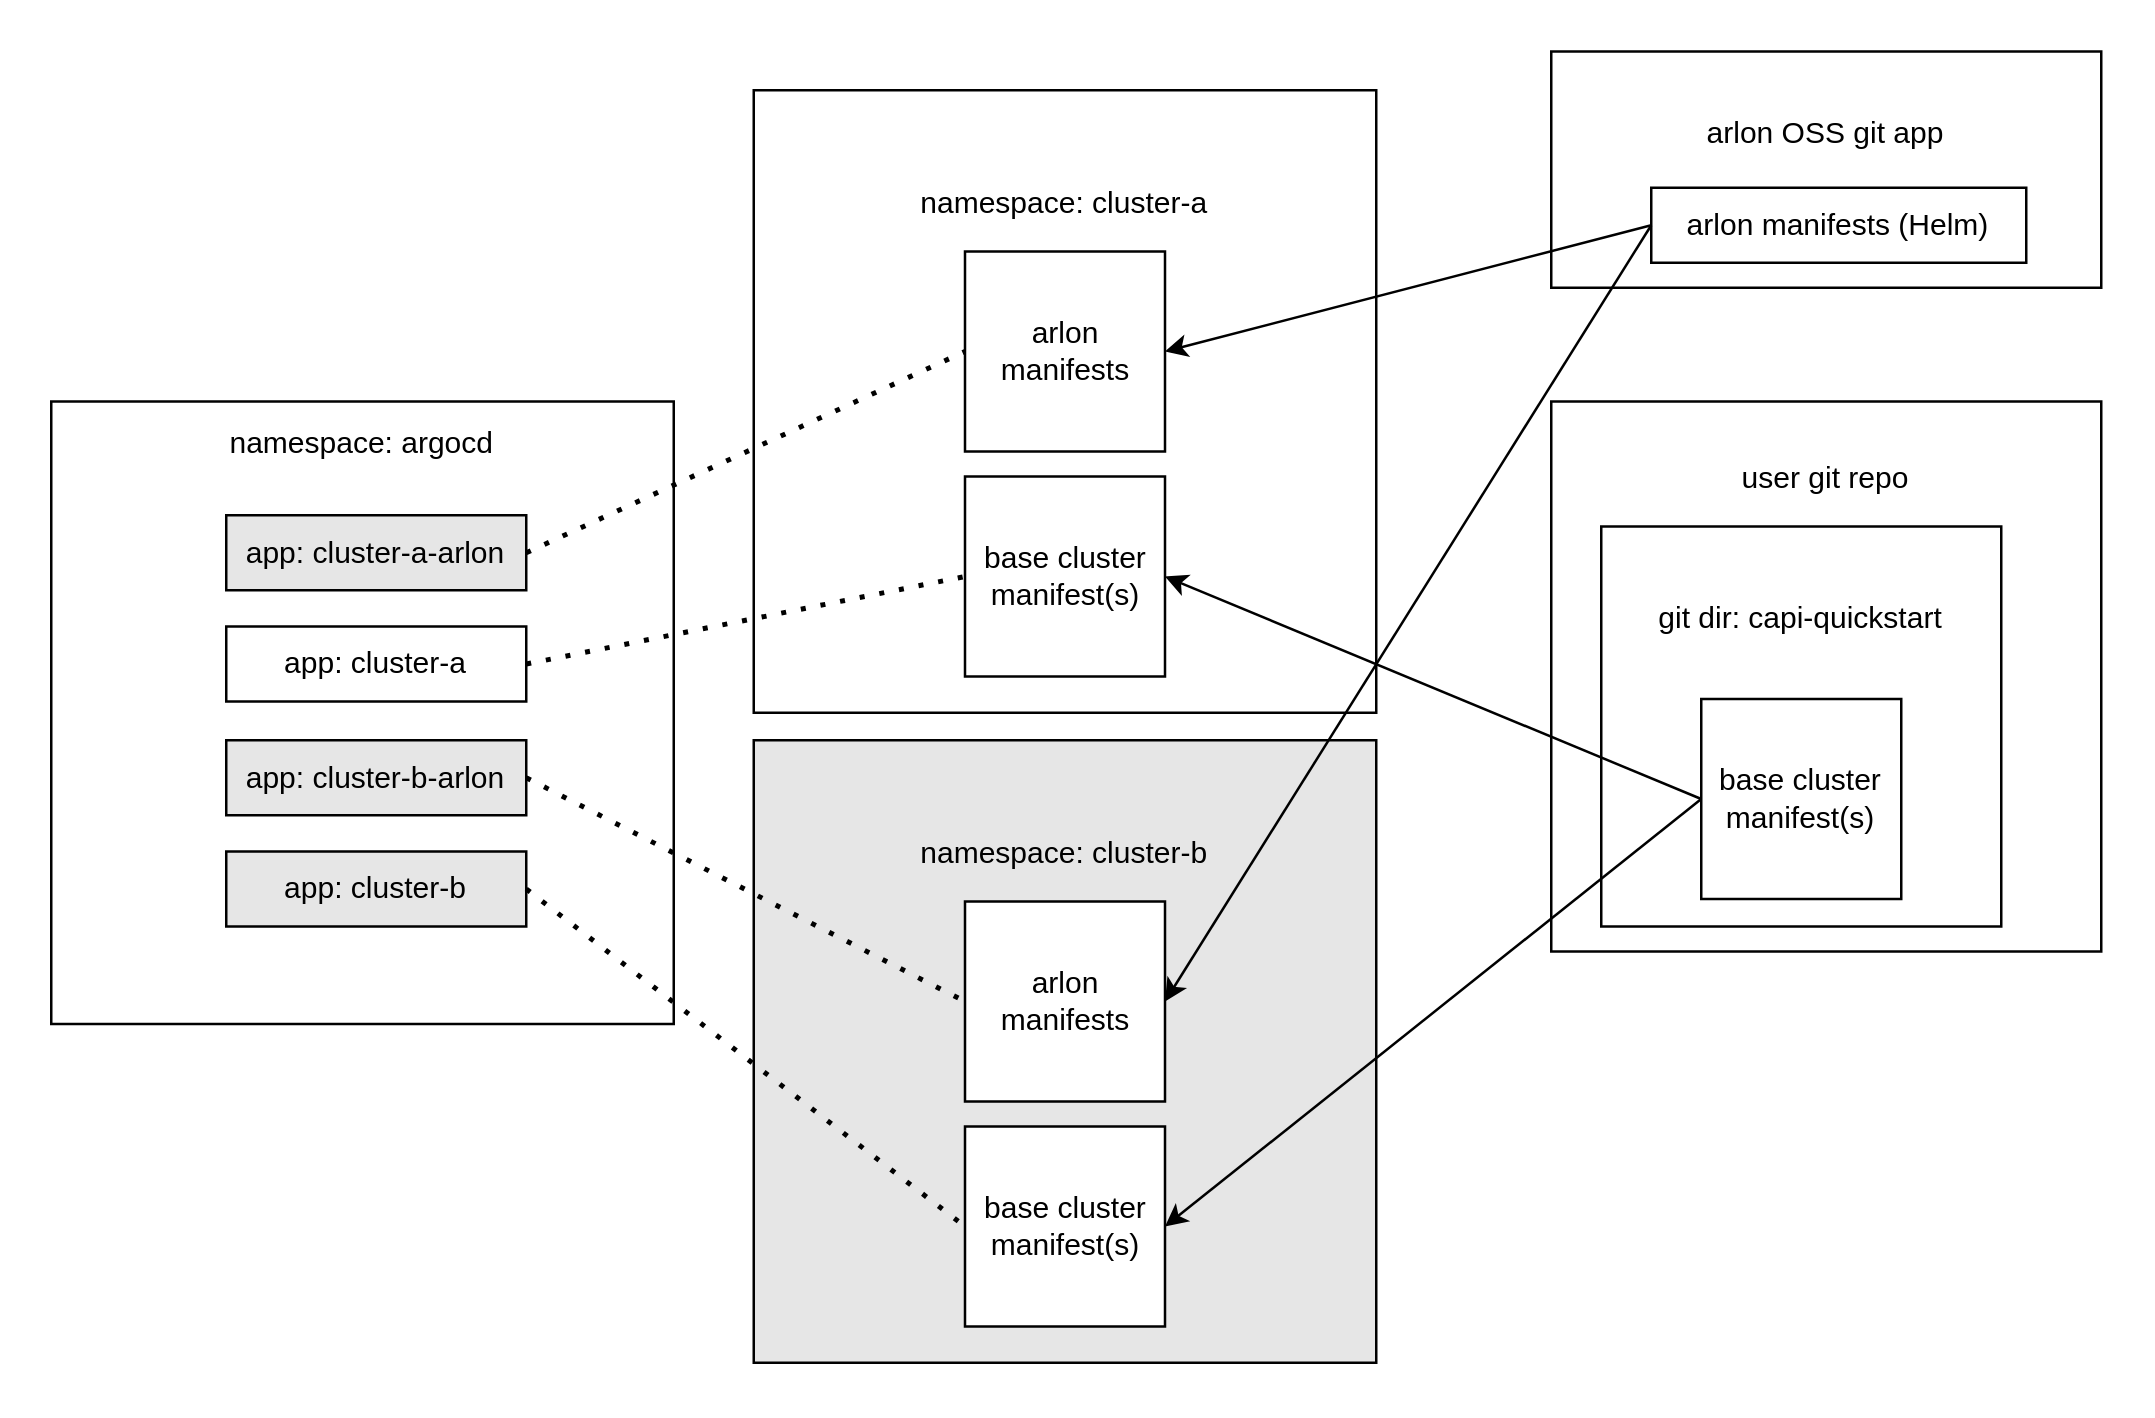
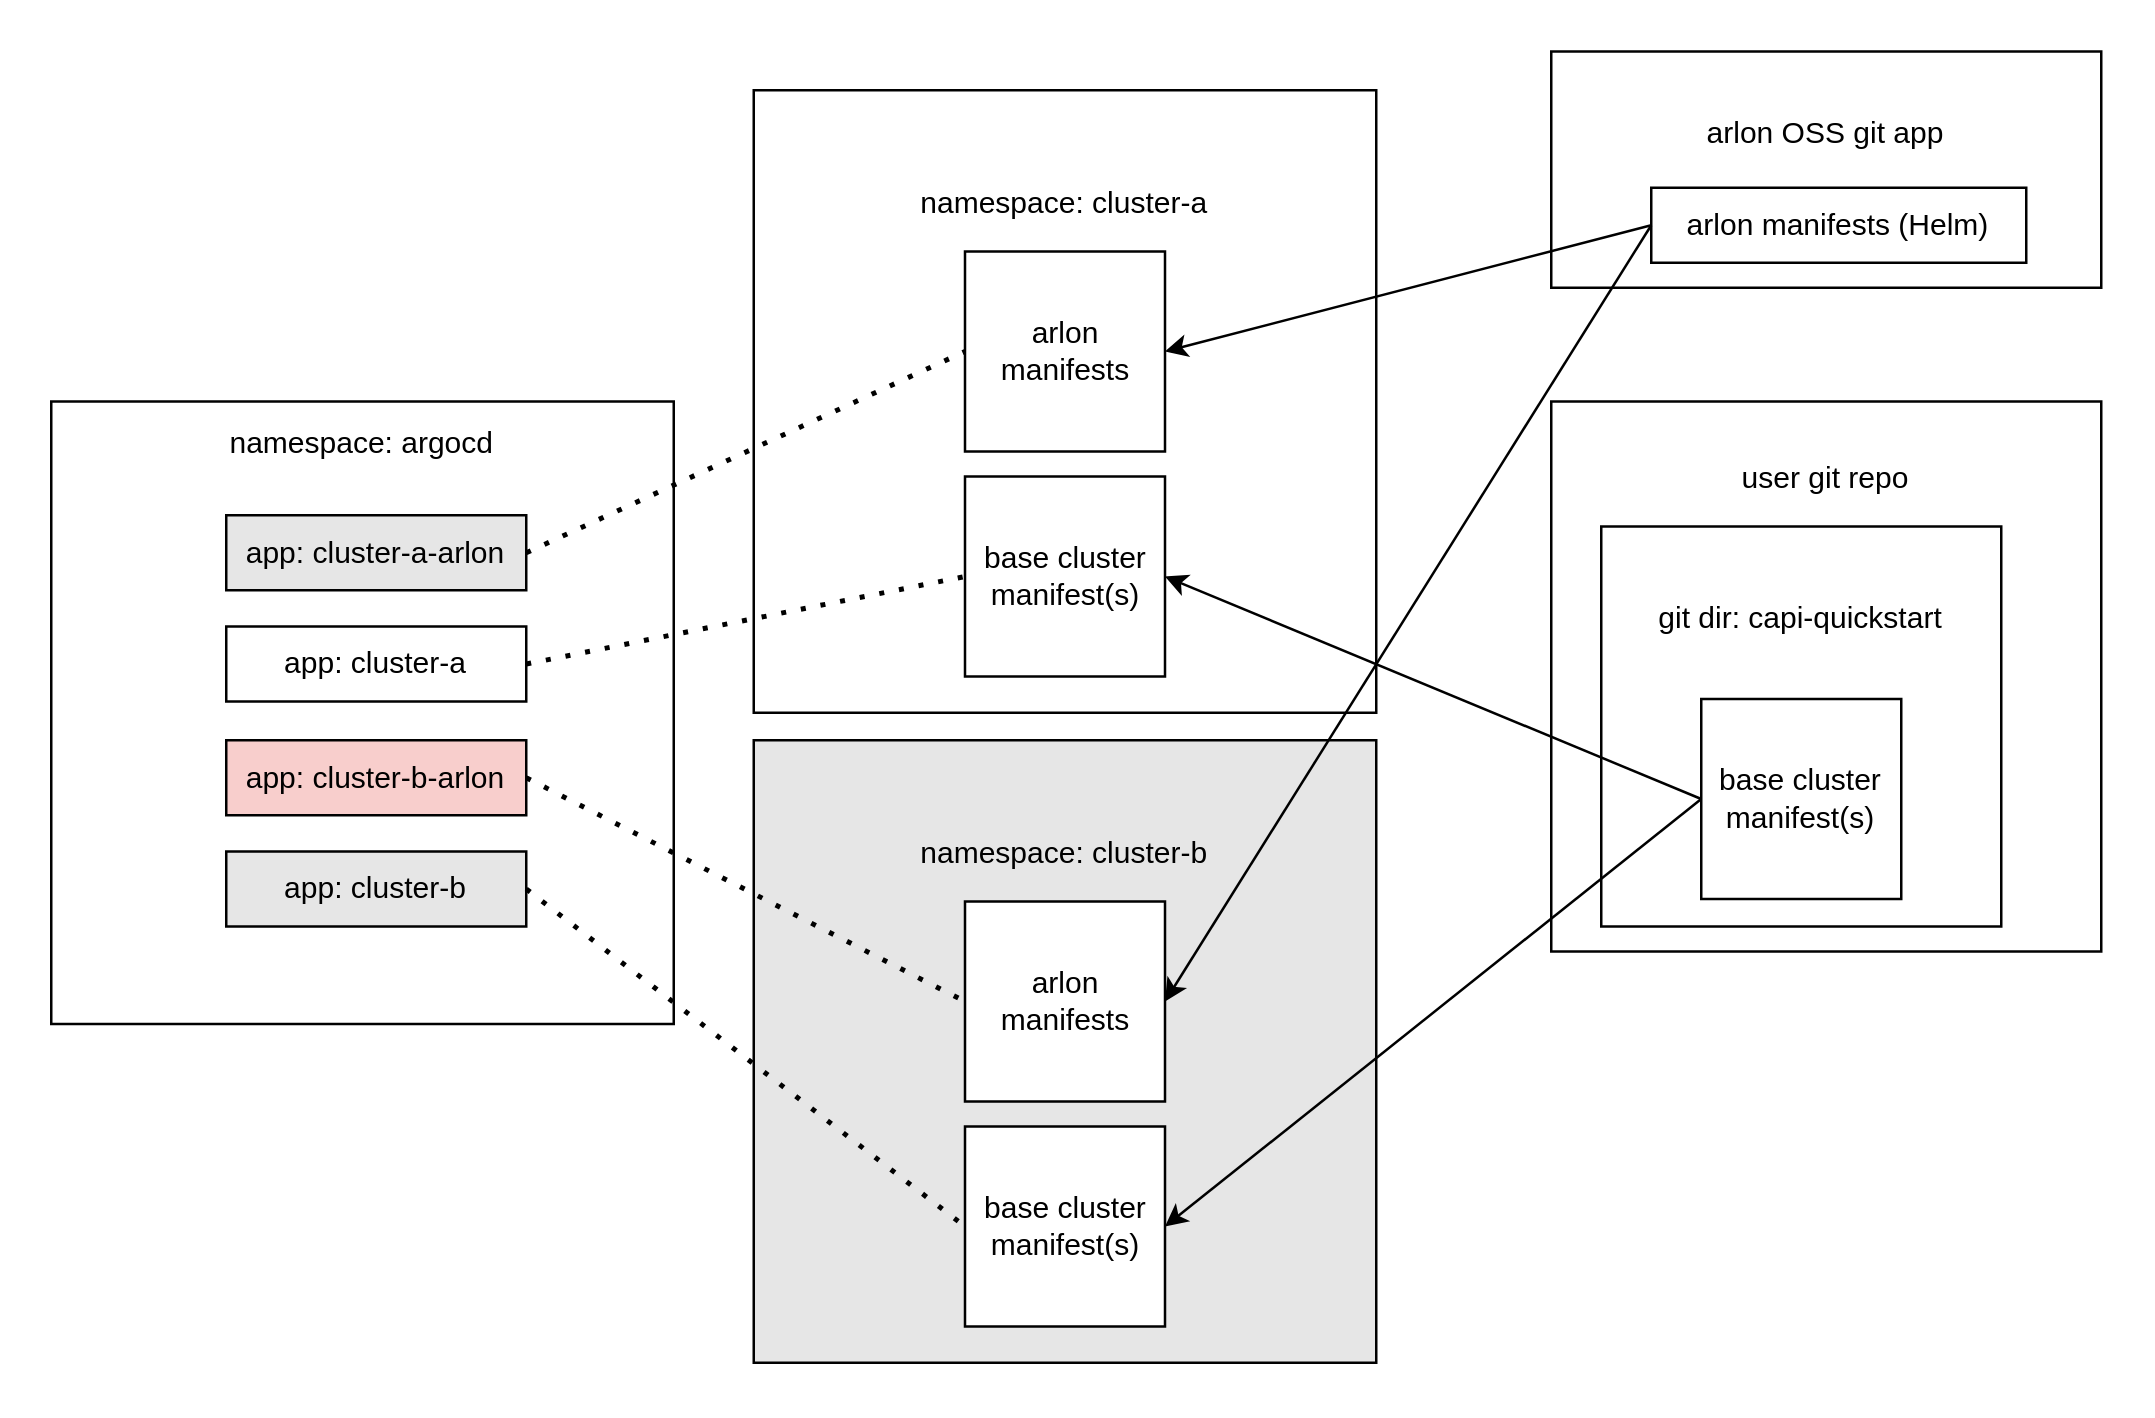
node "app: cluster-b-arlon": fillcolor #e6e6e6 -> #f8cecc
